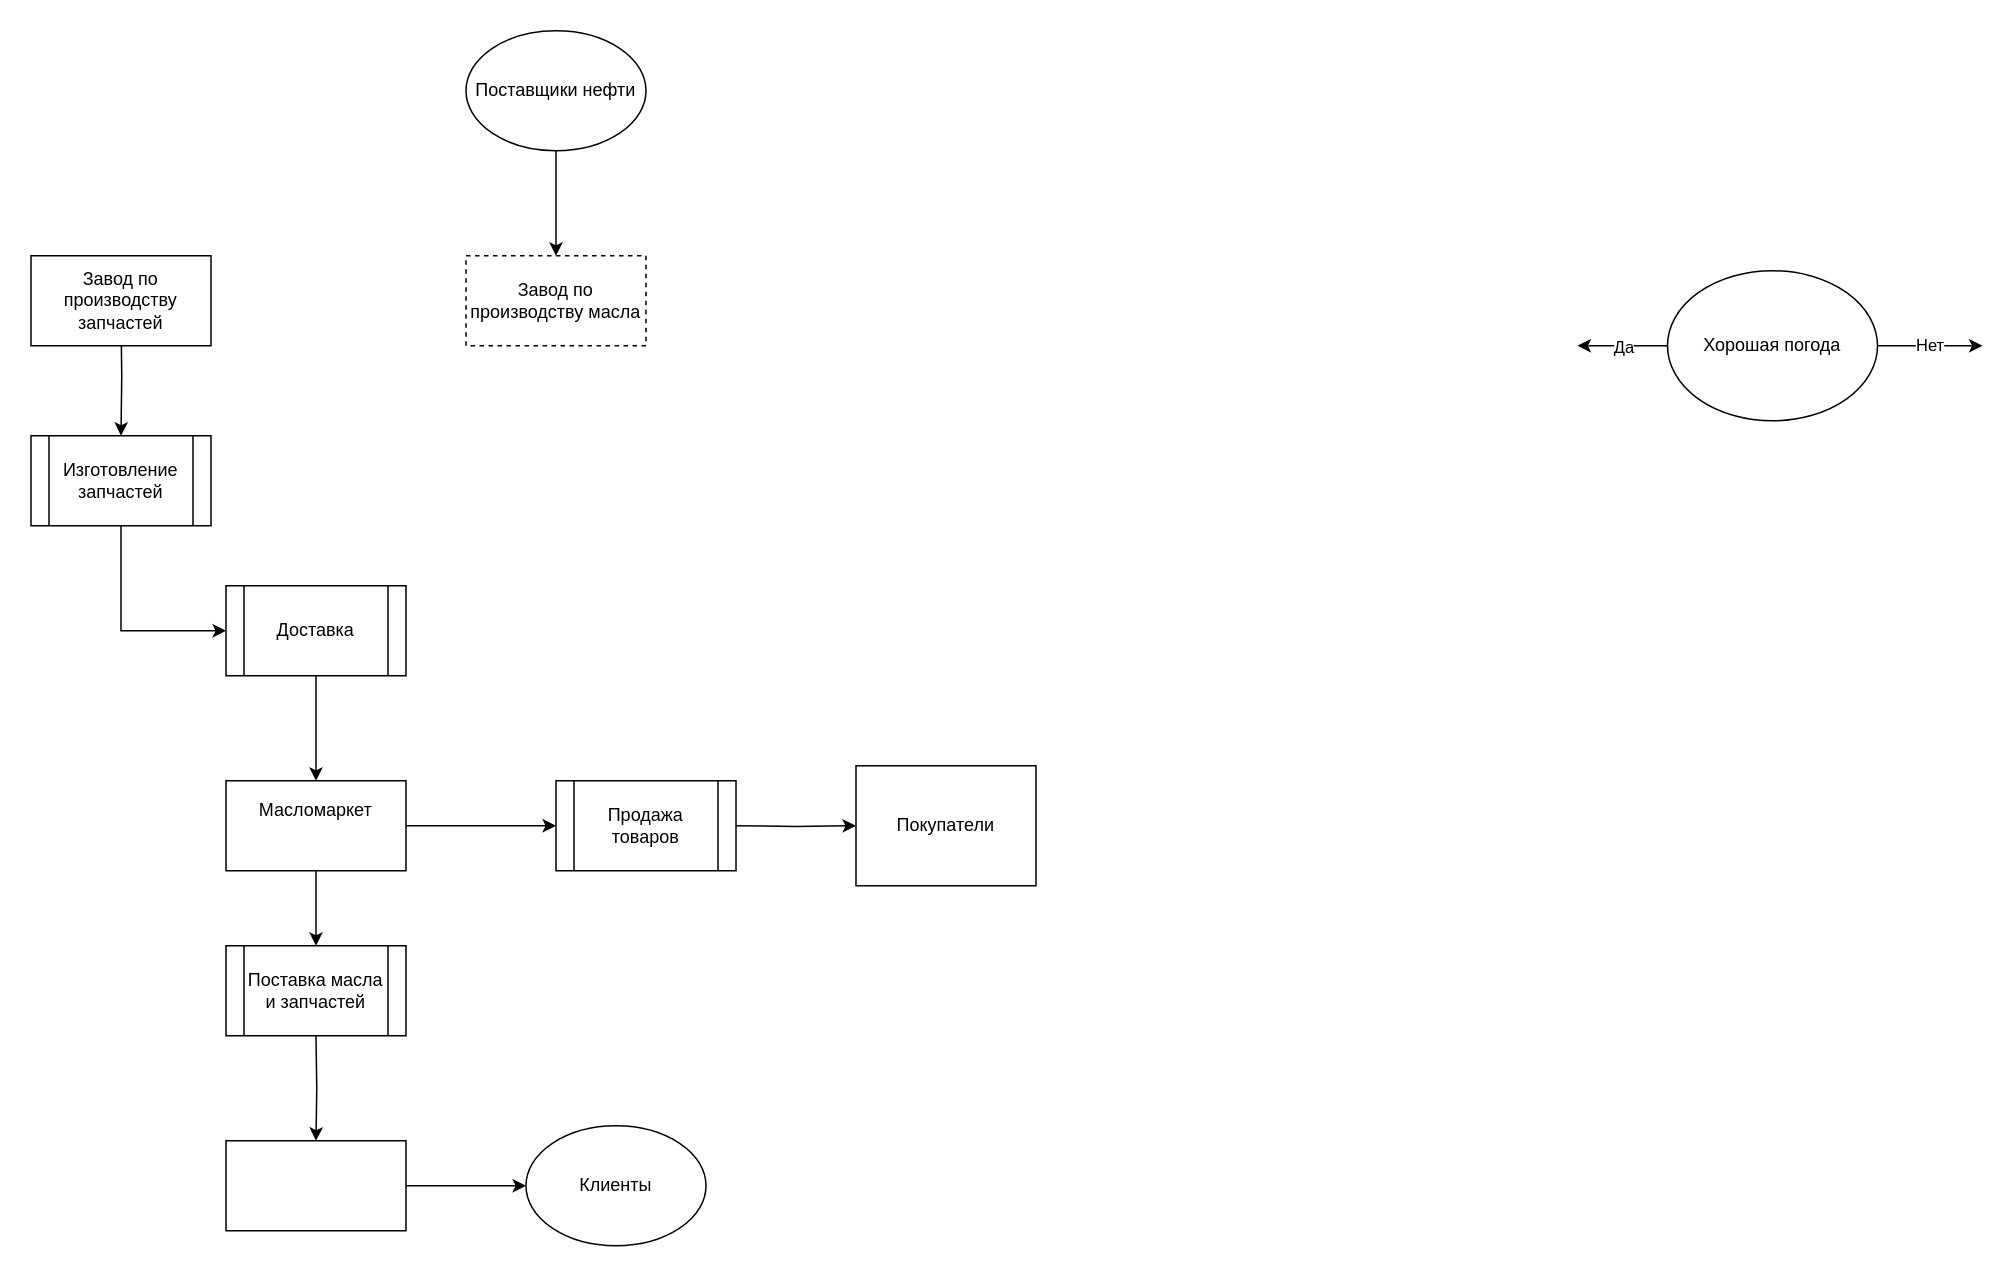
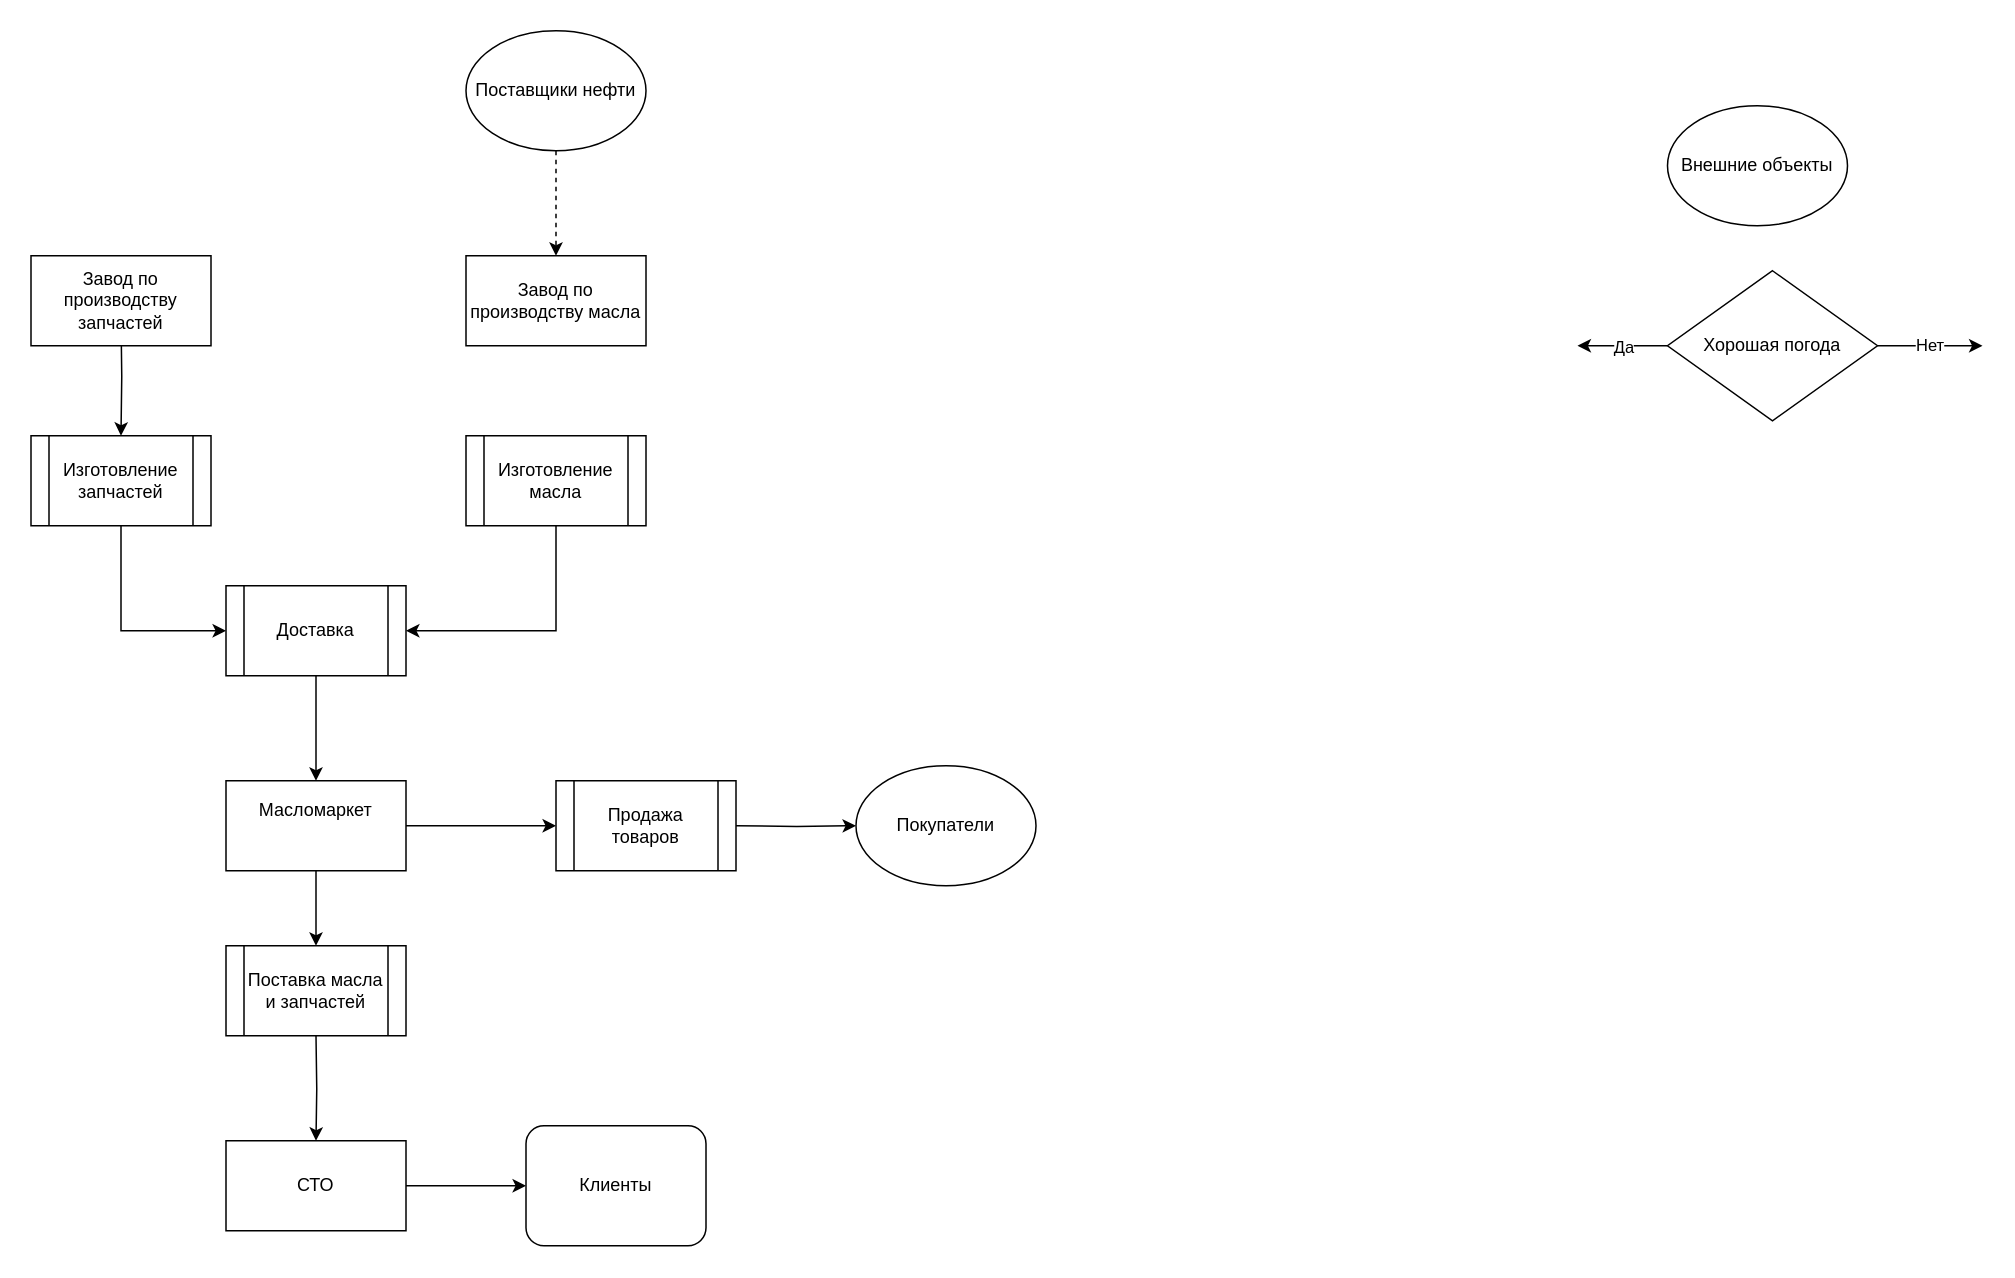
node "Внешние объекты": added
edge "Поставщики нефти" -> "Завод по производству масла": style solid -> dashed
node "Завод по производству масла": style dashed -> solid
node "Хорошая погода": shape ellipse -> diamond
node "Изготовление масла": added
edge "Изготовление масла" -> "Доставка": added
node "Покупатели": shape rectangle -> ellipse
node "СТО": added
node "Клиенты": shape ellipse -> rounded rectangle
